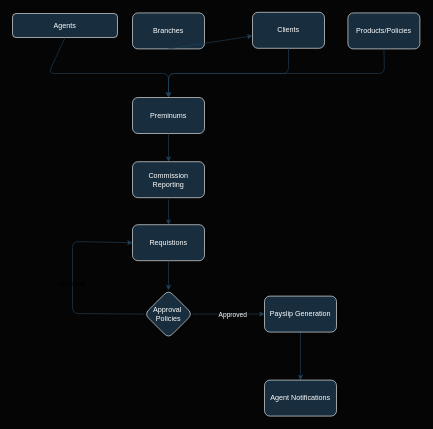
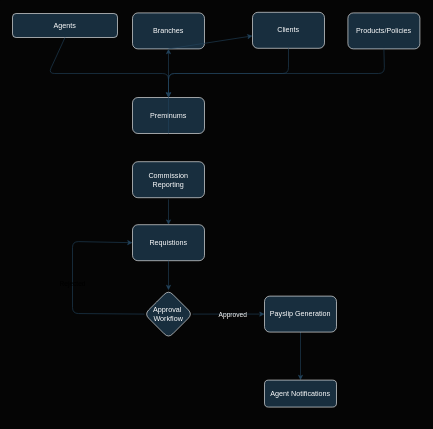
edge "Preminums" -> "Commission Reporting": now "Preminums" -> "Branches"
node "Approval Policies": label "Approval Policies" -> "Approval Workflow"
node "Agent Notifications": size 72x36 -> 72x27
